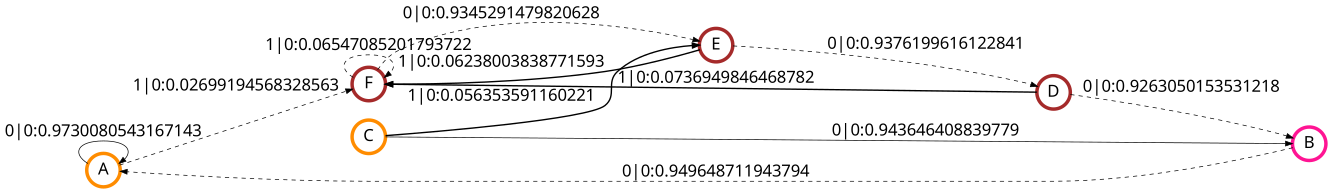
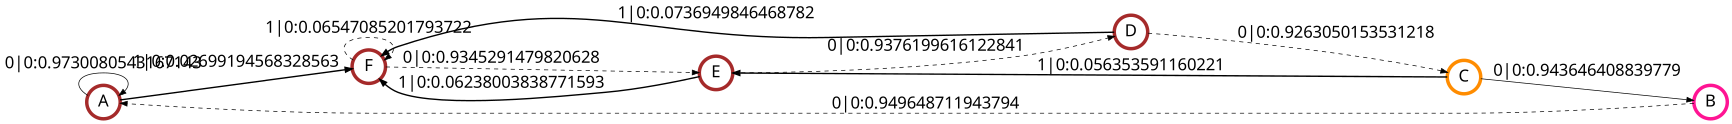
edge "D" -> "B": now "D" -> "C"
edge "A" -> "F": style dashed -> bold
node "A": color darkorange -> brown
